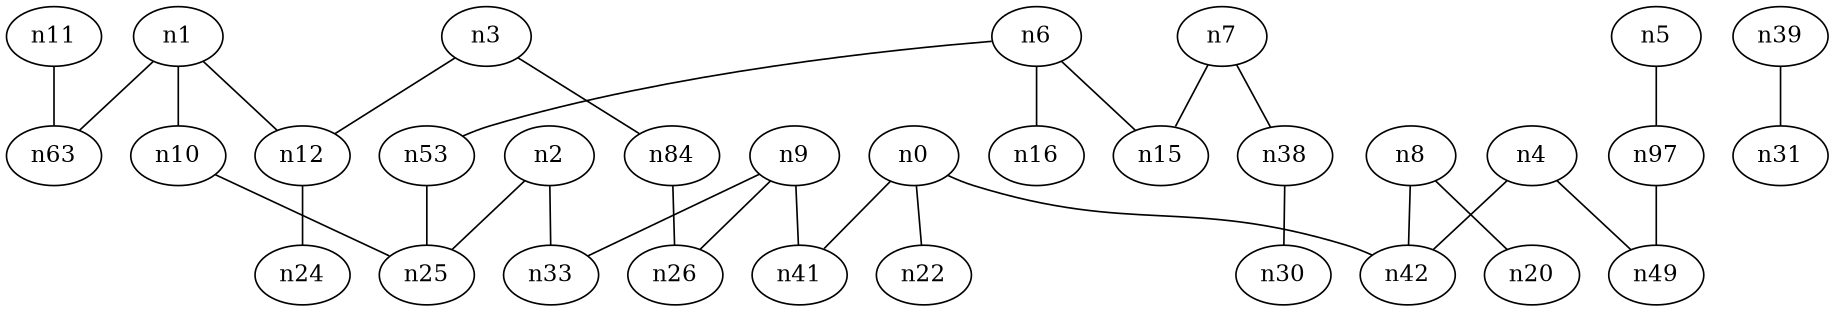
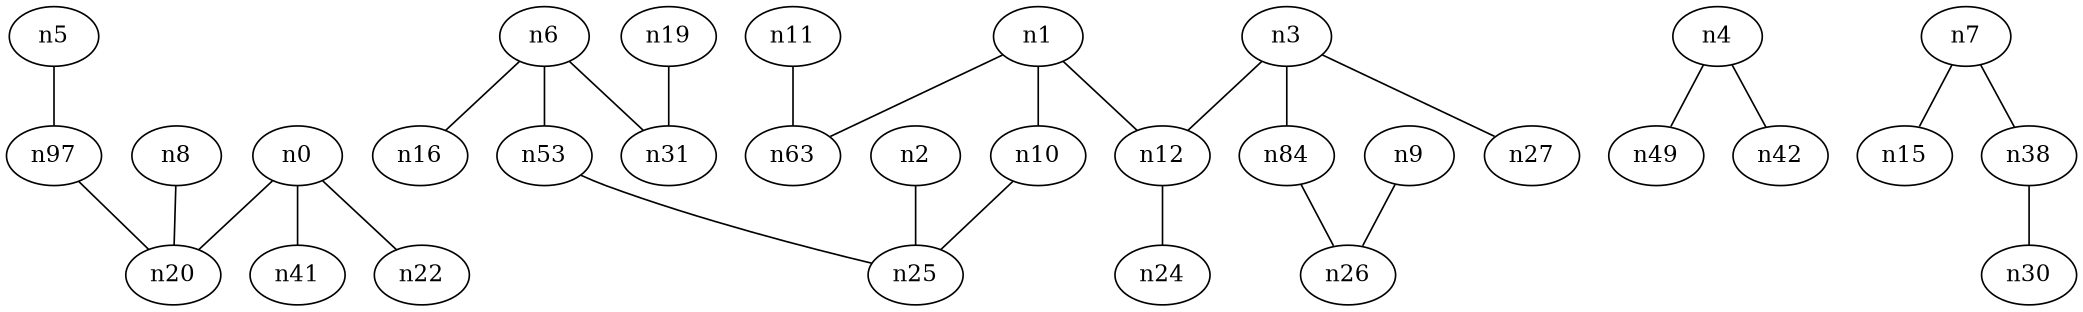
node "n39": label "n39" -> "n19"
edge "n6" -- "n15": now "n6" -- "n31"
node "n27": added
edge "n9" -- "n41": removed
edge "n0" -- "n42": now "n0" -- "n20"
edge "n8" -- "n42": removed
edge "n97" -- "n49": now "n97" -- "n20"
node "n33": removed
